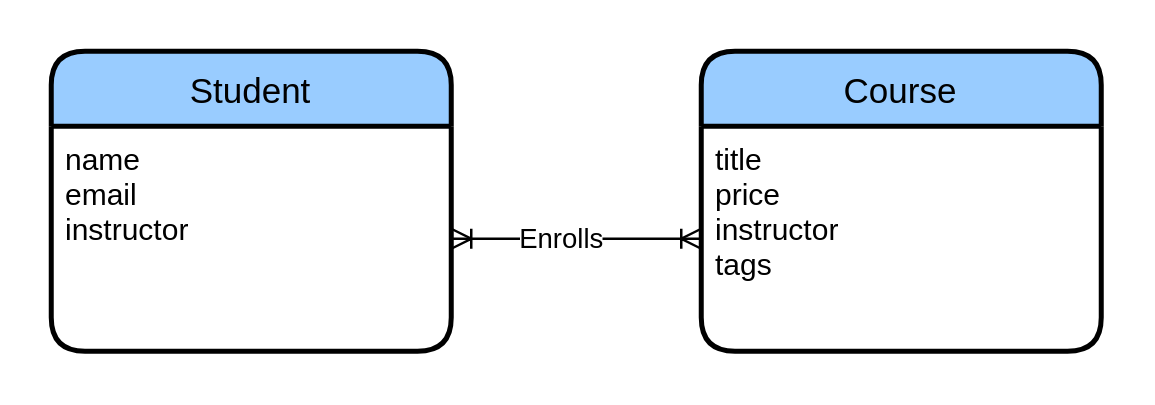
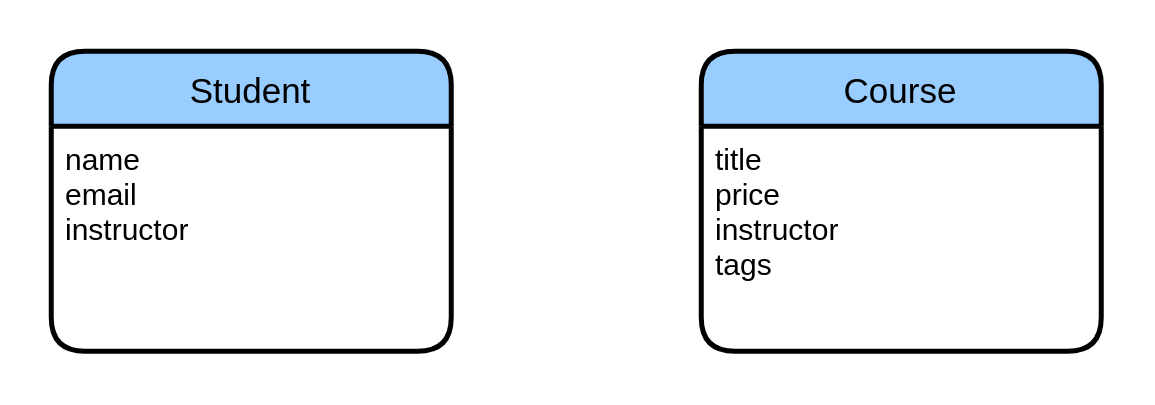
edge "name email instructor" -- "title price instructor tags": removed, label "Enrolls"
